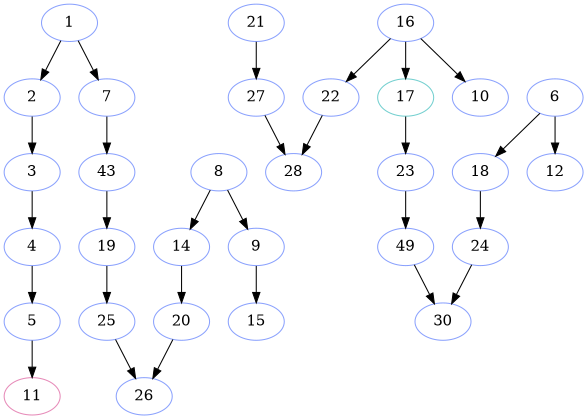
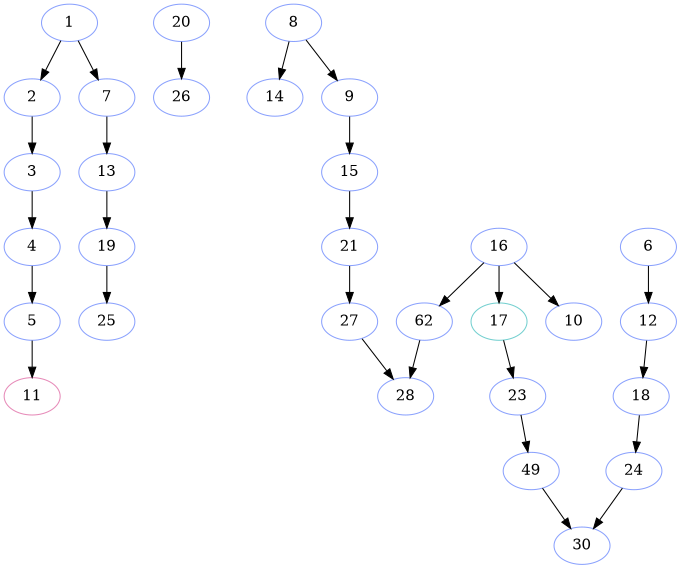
node "22": label "22" -> "62"
edge "6" -> "18": now "12" -> "18"
node "43": label "43" -> "13"
edge "15" -> "21": added
edge "14" -> "20": removed
edge "25" -> "26": removed
